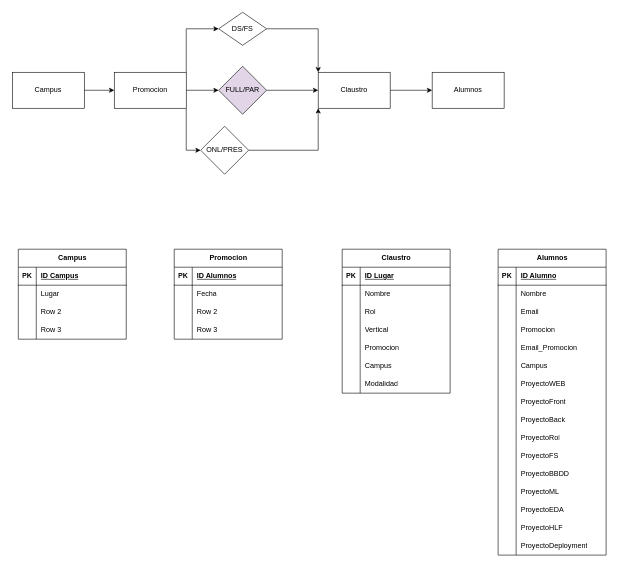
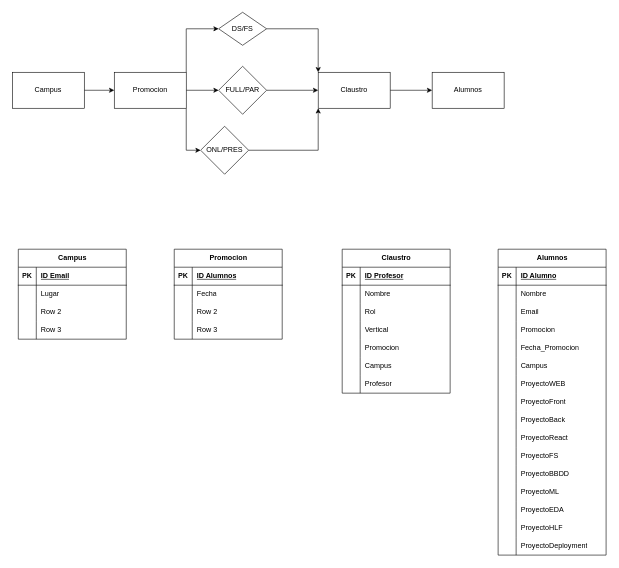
node "FULL/PAR": fillcolor #e1d5e7 -> #ffffff
node "ID Campus": label "ID Campus" -> "ID Email"
node "ID Lugar": label "ID Lugar" -> "ID Profesor"
node "Email_Promocion": label "Email_Promocion" -> "Fecha_Promocion"
node "Modalidad": label "Modalidad" -> "Profesor"
node "ProyectoRol": label "ProyectoRol" -> "ProyectoReact"
